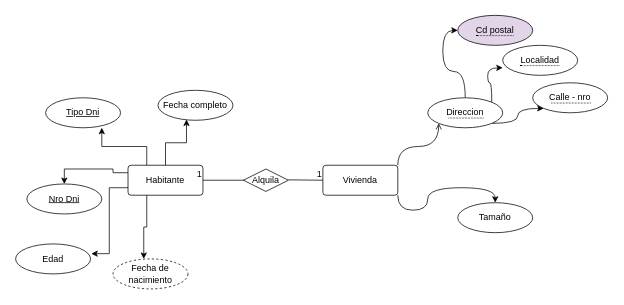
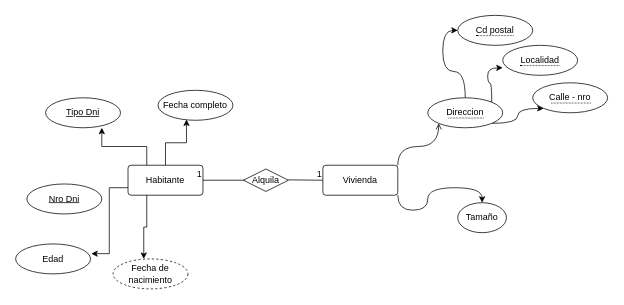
node "Cd postal": fillcolor #e1d5e7 -> #ffffff
edge "Habitante" -> "Nro Dni": removed
node "Tamaño": size 75x30 -> 49x30
